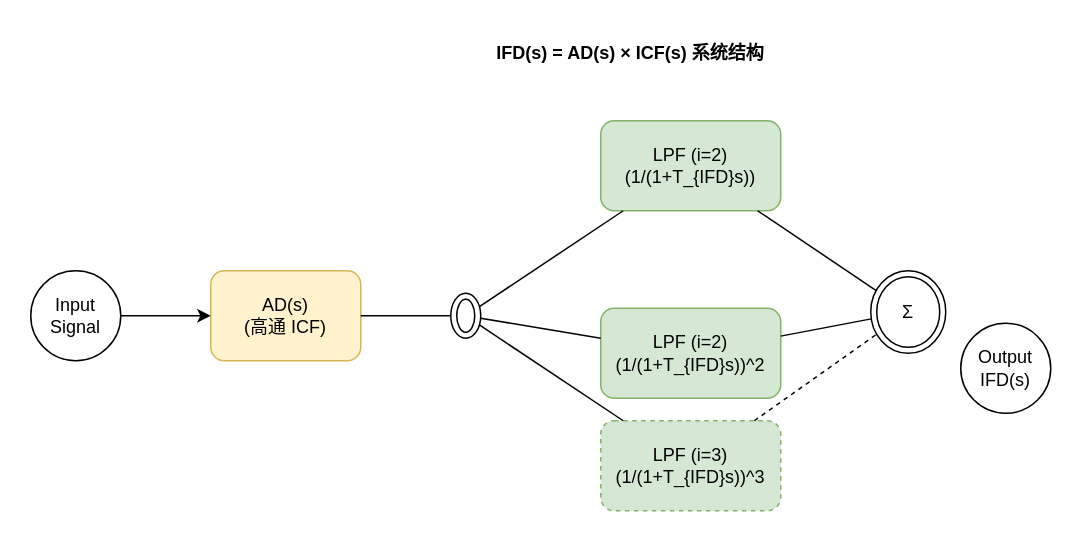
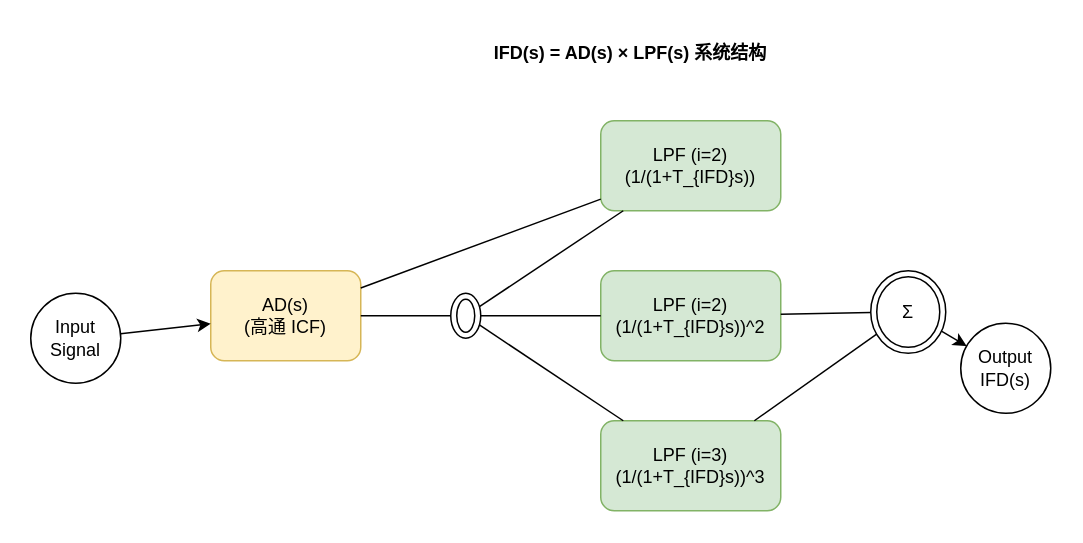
node "IFD(s) = AD(s) × ICF(s) 系统结构": label "IFD(s) = AD(s) × ICF(s) 系统结构" -> "IFD(s) = AD(s) × LPF(s) 系统结构"
edge "LPF (i=2) (1/(1+T_{IFD}s))" -- "Σ": now "LPF (i=2) (1/(1+T_{IFD}s))" -- "AD(s) (高通 ICF)"
node "Input Signal": moved (76, 316) -> (76, 338)
edge "Σ" -> "Output IFD(s)": added
node "LPF (i=2) (1/(1+T_{IFD}s))^2": moved (691, 353) -> (691, 316)
edge "Σ" -- "LPF (i=3) (1/(1+T_{IFD}s))^3": style dashed -> solid
node "LPF (i=3) (1/(1+T_{IFD}s))^3": style dashed -> solid
